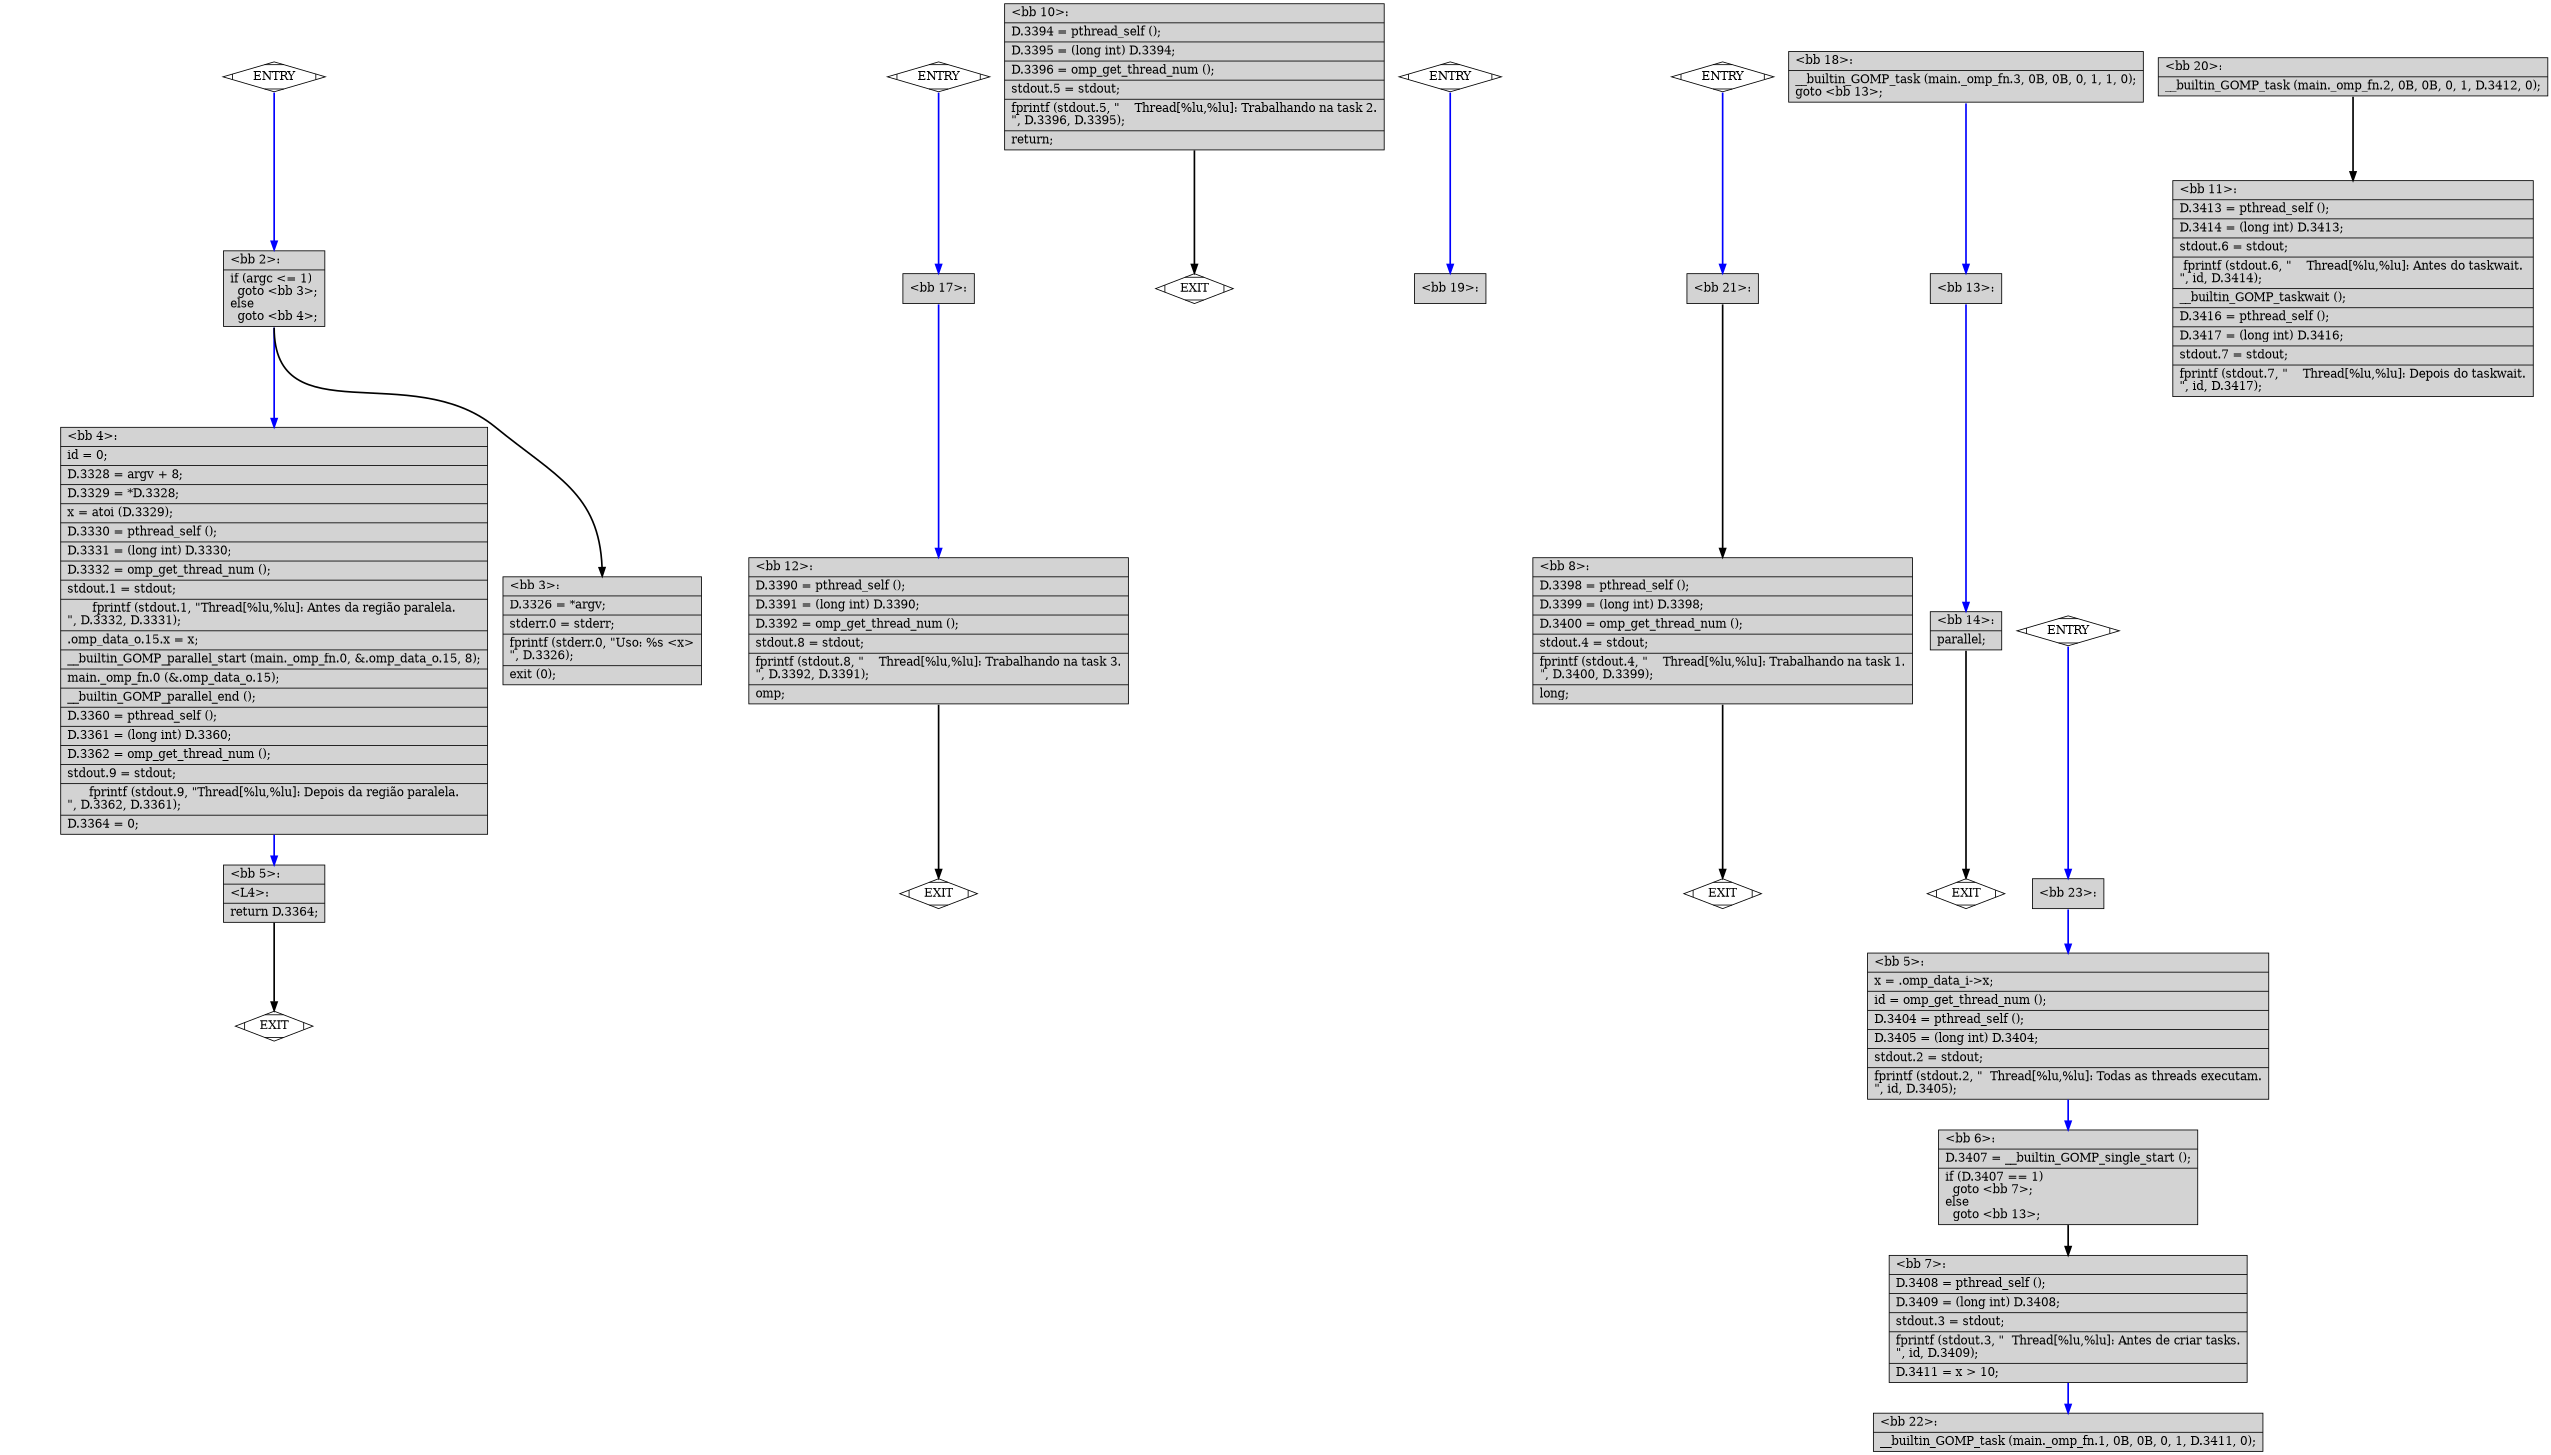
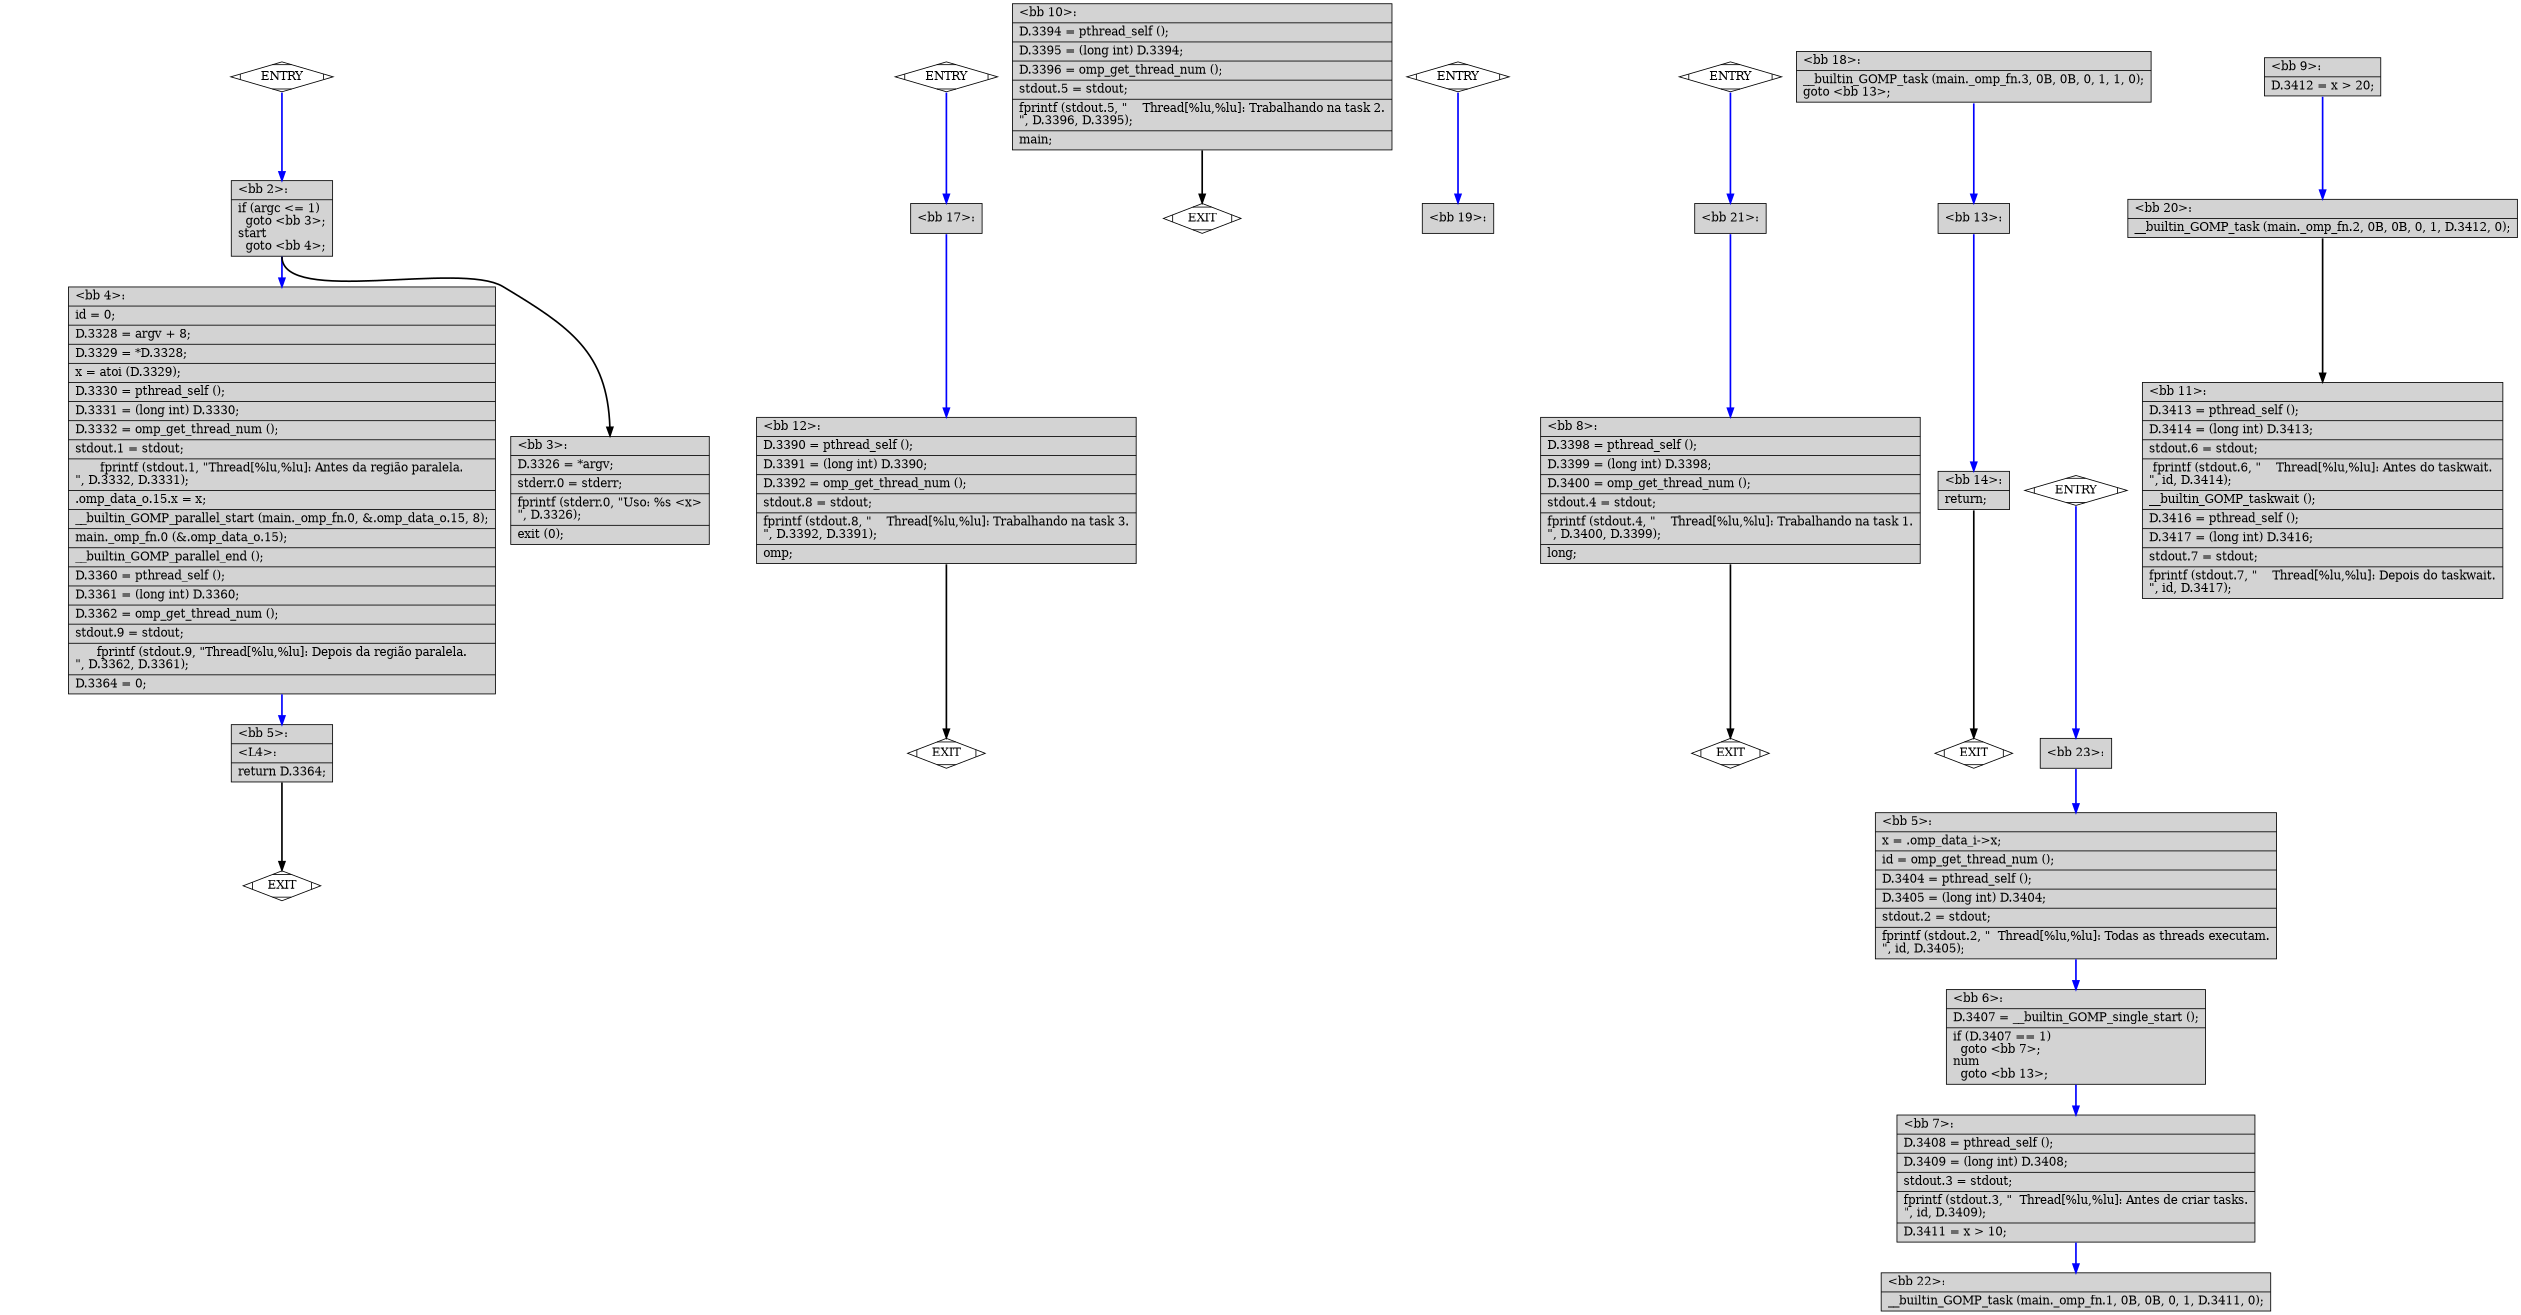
node "<bb 9>:": added
node "<bb 10>:": text "return;" -> "main;"
node "<bb 2>:": text "else" -> "start"
edge "<bb 21>:" -> "<bb 8>:": color black -> blue
node "<bb 14>:": text "parallel;" -> "return;"
node "<bb 6>:": text "else" -> "num"
edge "<bb 6>:" -> "<bb 7>:": color black -> blue
